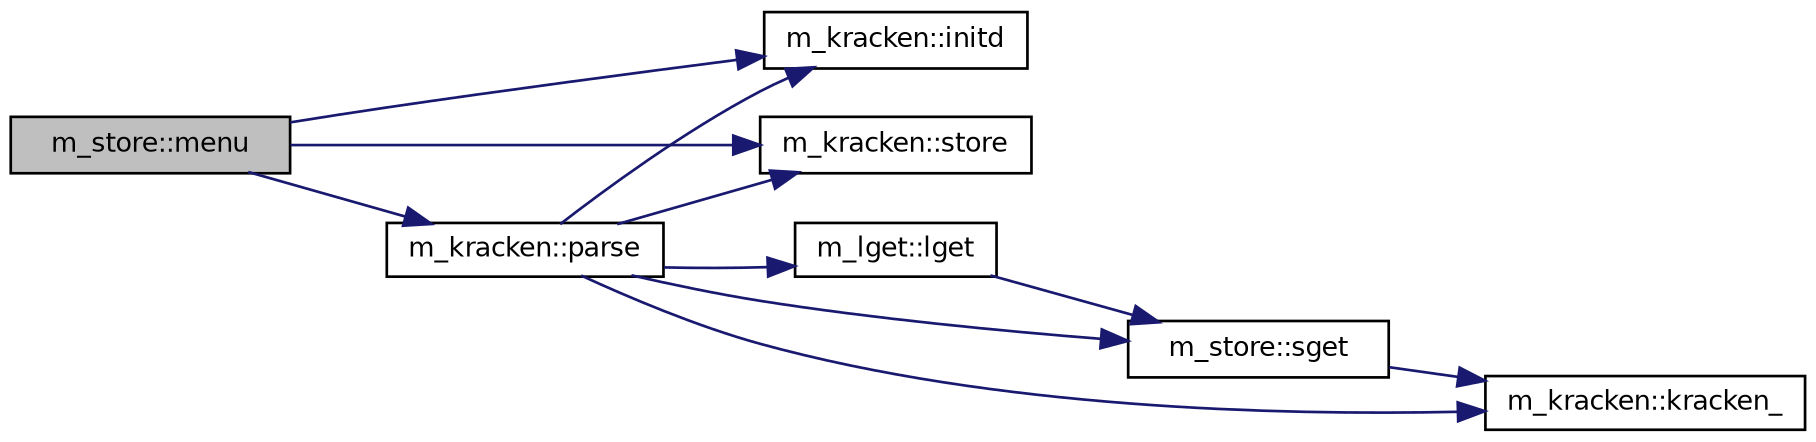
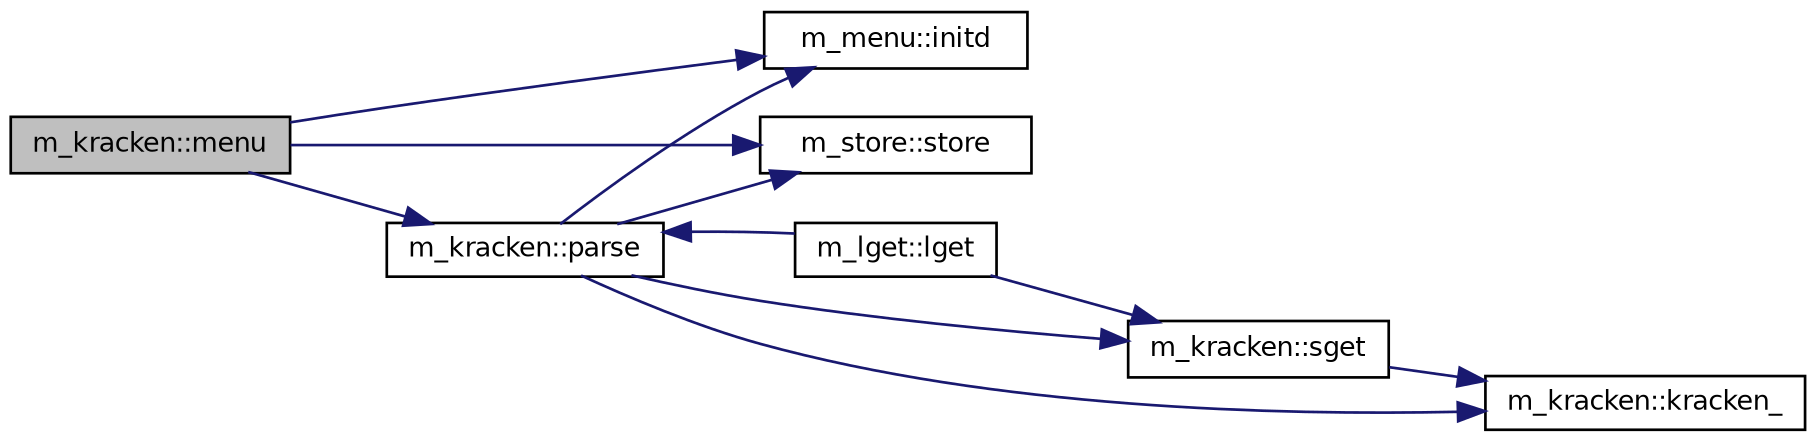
node "m_kracken::initd": label "m_kracken::initd" -> "m_menu::initd"
node "m_store::menu": label "m_store::menu" -> "m_kracken::menu"
node "m_kracken::store": label "m_kracken::store" -> "m_store::store"
edge "m_kracken::parse" -> "m_lget::lget": reversed
node "m_store::sget": label "m_store::sget" -> "m_kracken::sget"
